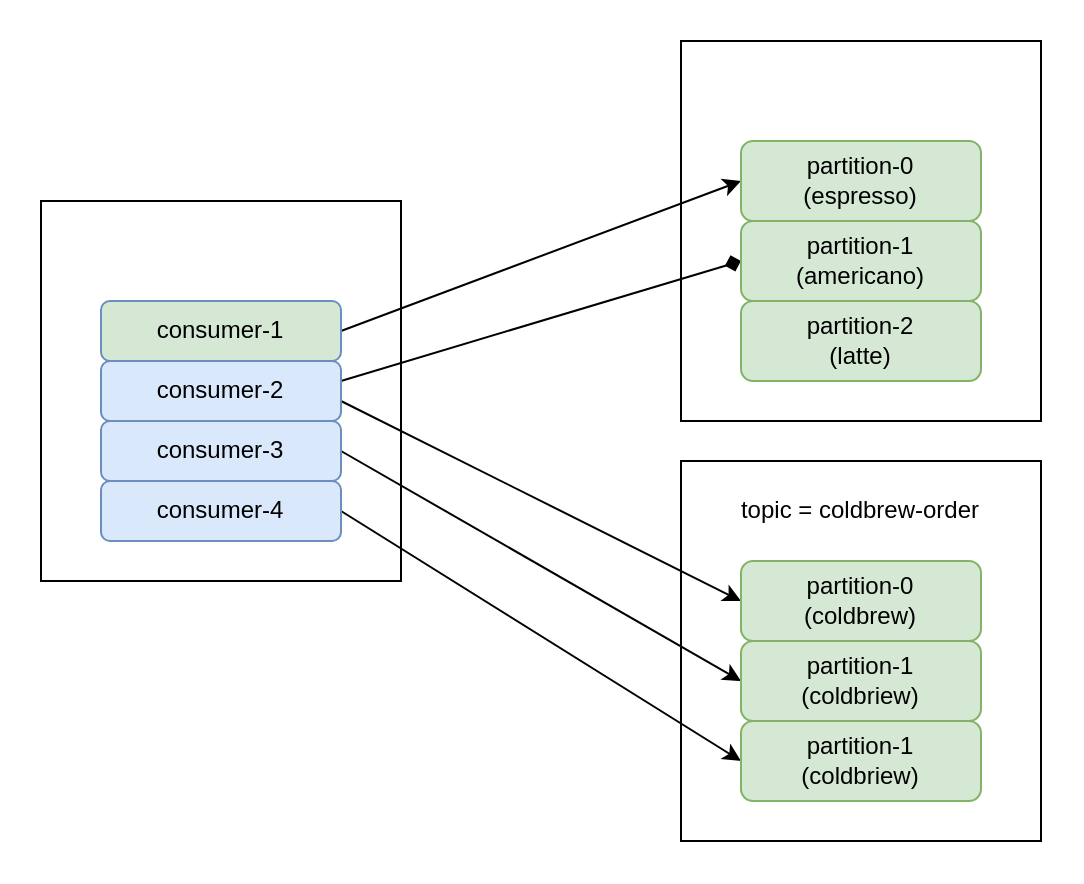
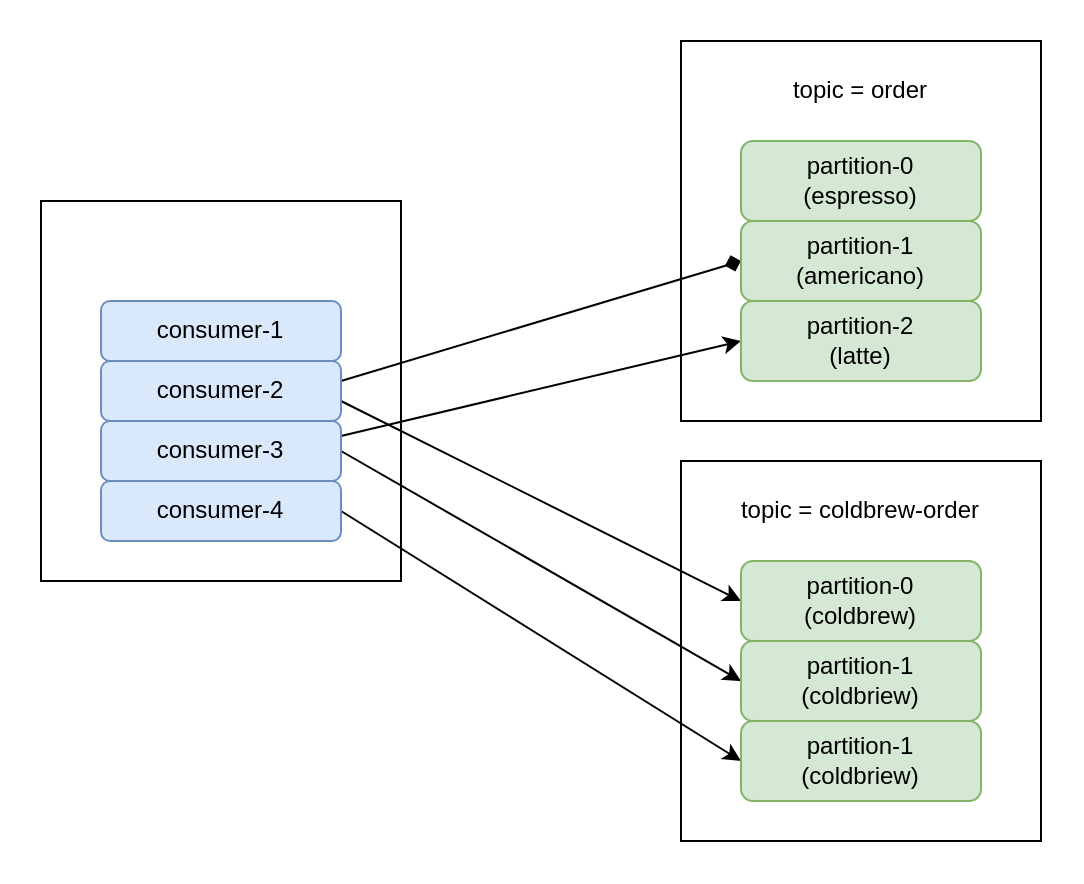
node "topic = order": added
edge "consumer-1" -> "partition-0 (espresso)": now "consumer-1" -> "consumer-2"
node "consumer-1": fillcolor #d5e8d4 -> #dae8fc
edge "consumer-3" -> "consumer-4": now "consumer-3" -> "partition-2 (latte)"
